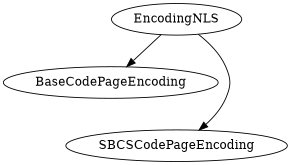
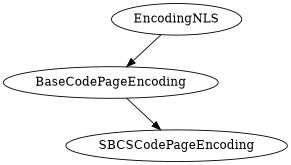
edge "EncodingNLS" -> "SBCSCodePageEncoding": now "BaseCodePageEncoding" -> "SBCSCodePageEncoding"
